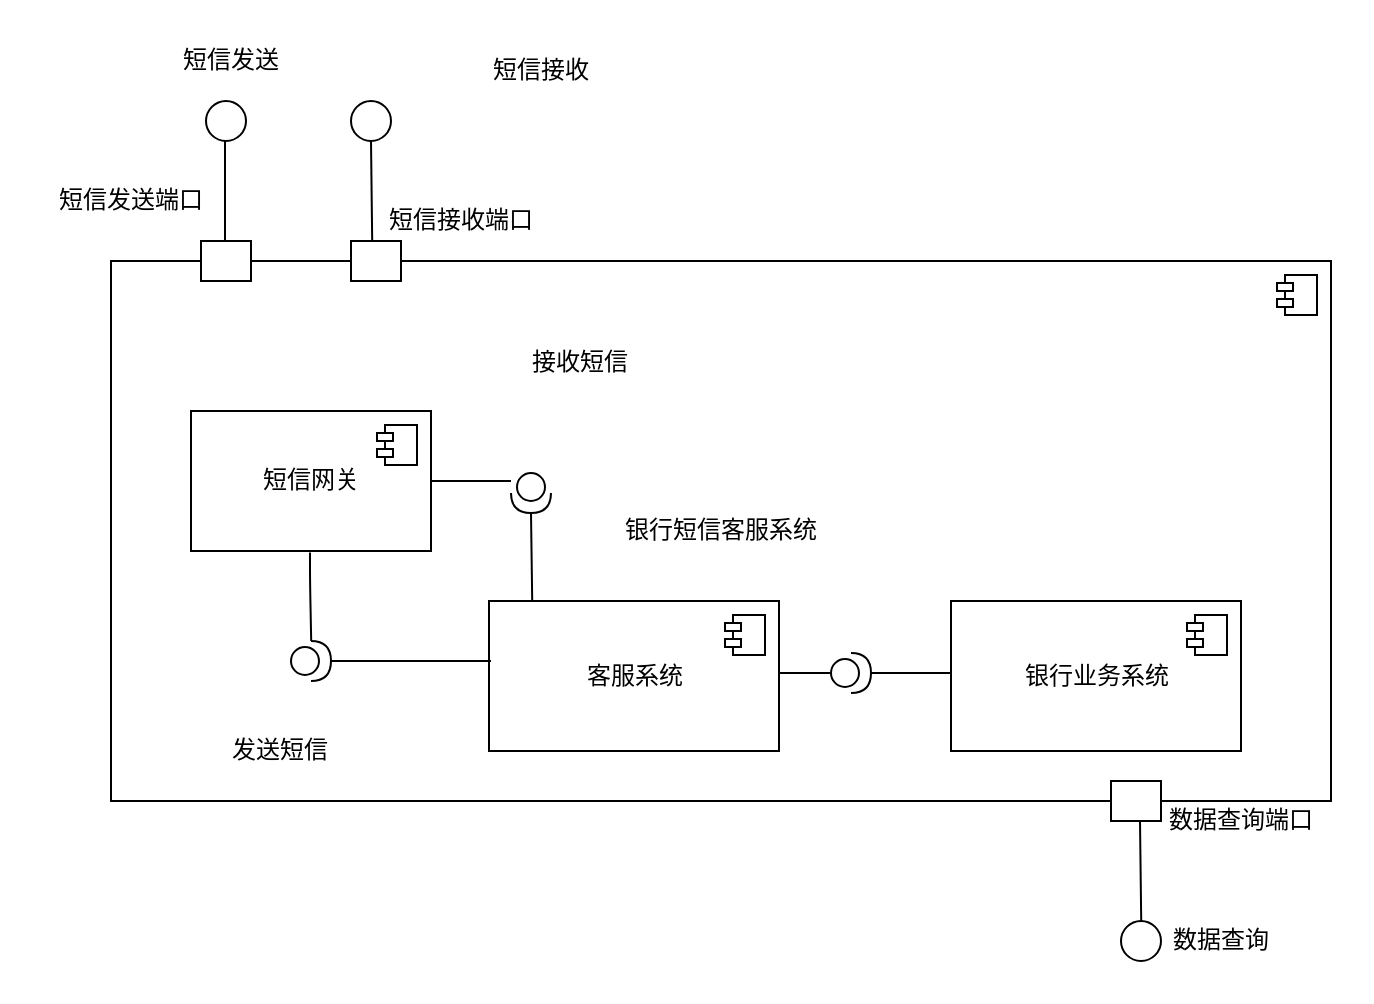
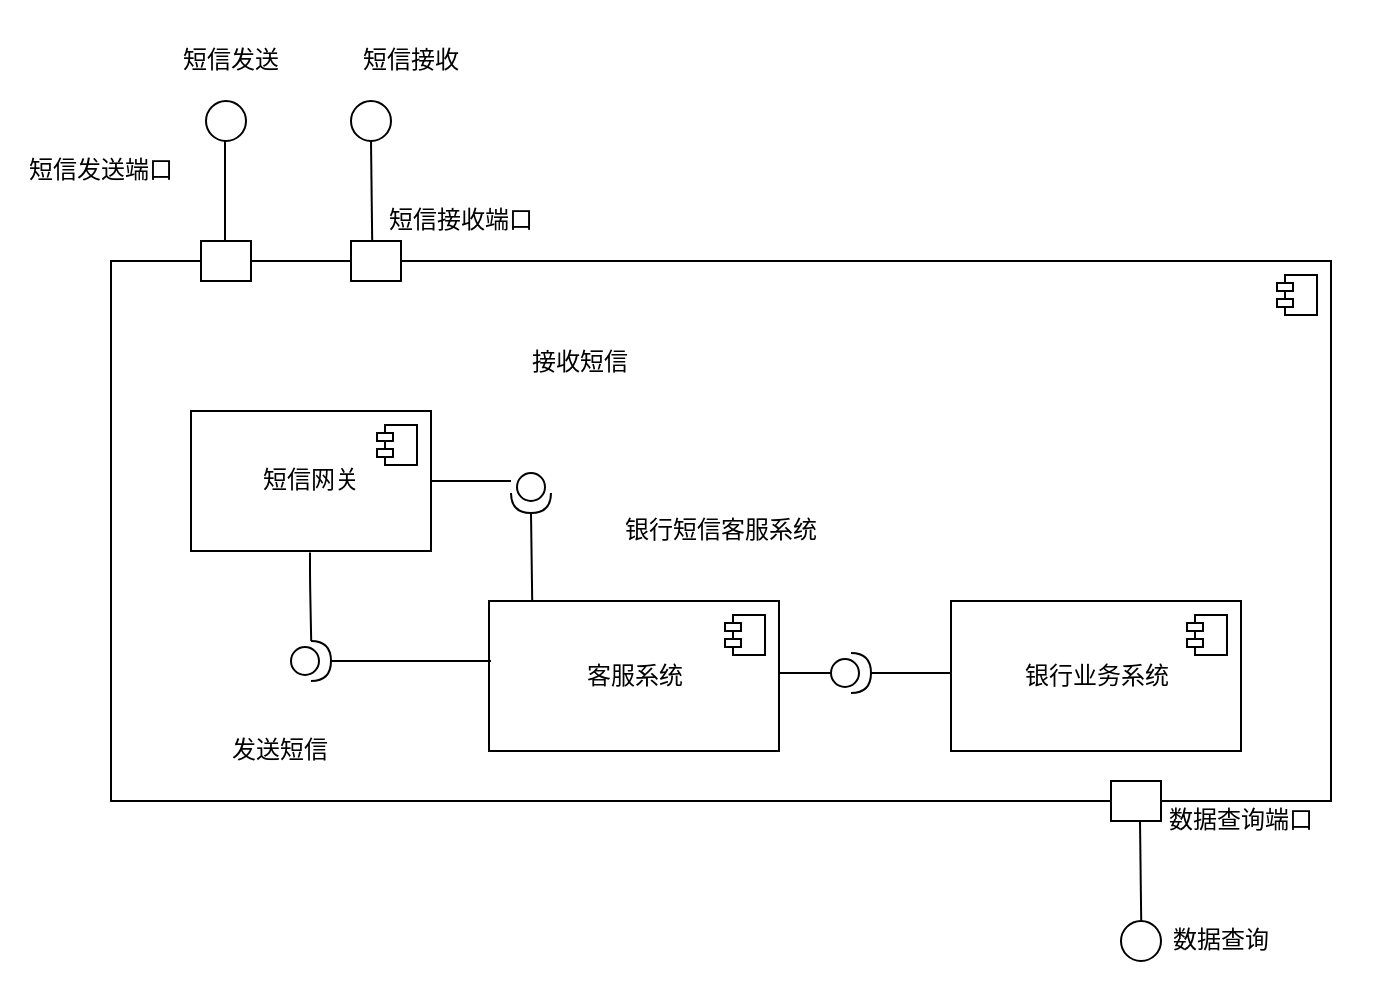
node "短信接收": moved (541, 71) -> (411, 61)
node "短信发送端口": moved (131, 201) -> (101, 171)
